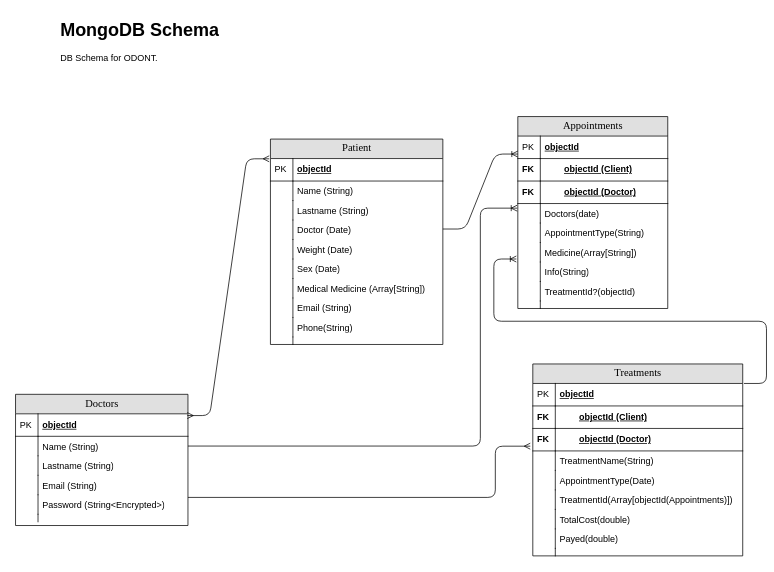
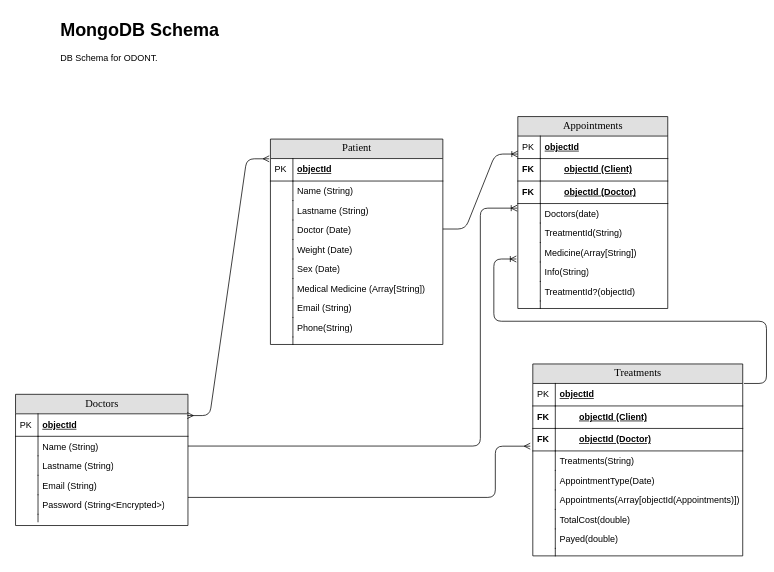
node "AppointmentType(String)": label "AppointmentType(String)" -> "TreatmentId(String)"
node "TreatmentName(String)": label "TreatmentName(String)" -> "Treatments(String)"
node "TreatmentId(Array[objectId(Appointments)])": label "TreatmentId(Array[objectId(Appointments)])" -> "Appointments(Array[objectId(Appointments)])"
